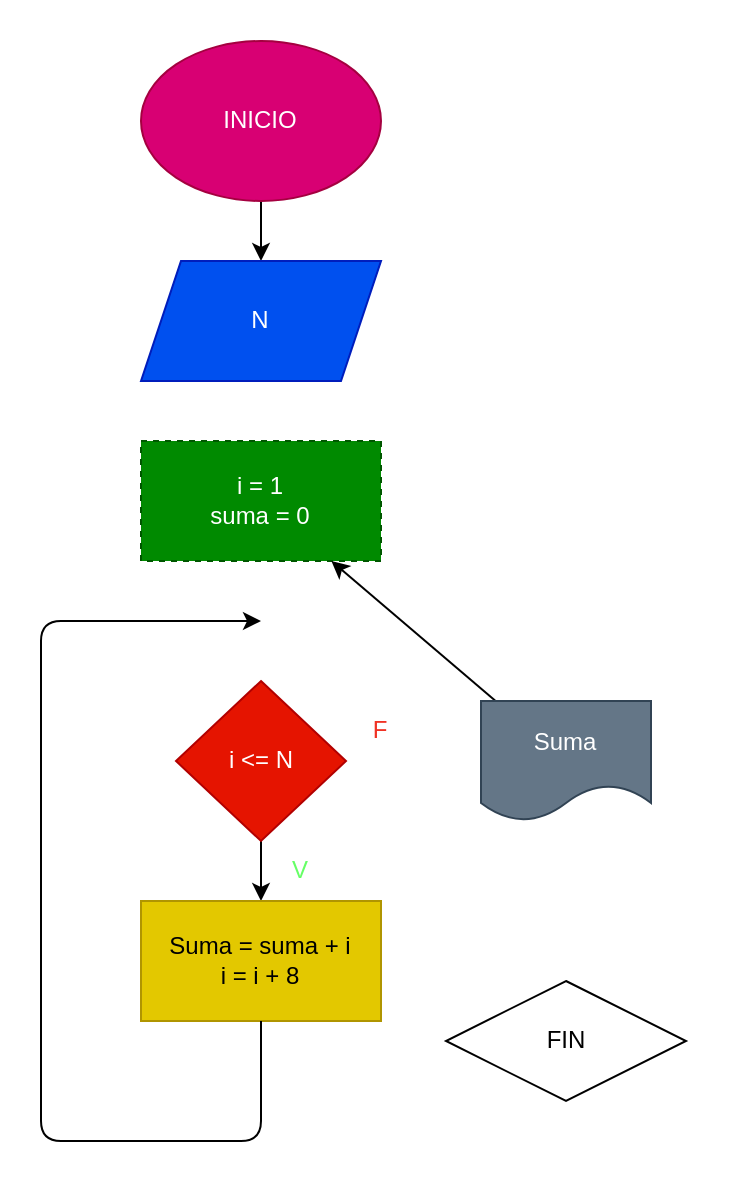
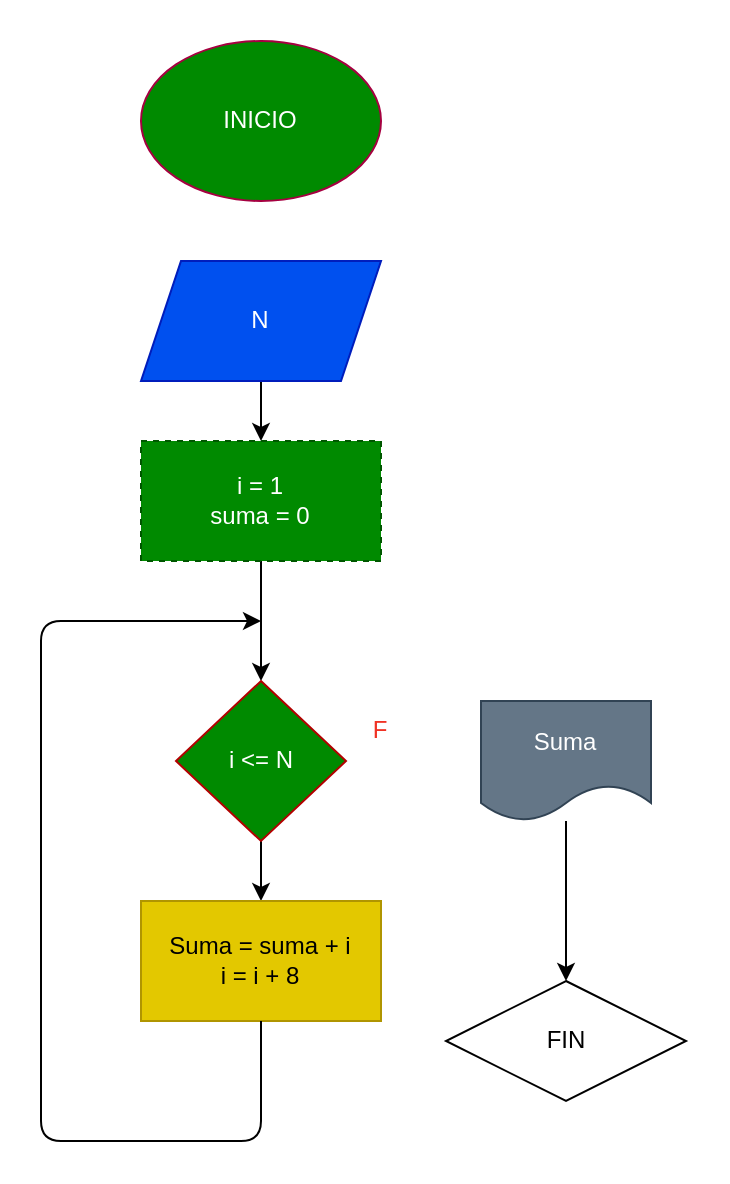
node "INICIO": fillcolor #d80073 -> #008a00
edge "INICIO" -> "N": removed
edge "N" -> "i = 1 suma = 0": added
edge "i = 1 suma = 0" -> "i <= N": added
edge "Suma" -> "i = 1 suma = 0": now "Suma" -> "FIN"
node "i <= N": fillcolor #e51400 -> #008a00
node "V": removed
